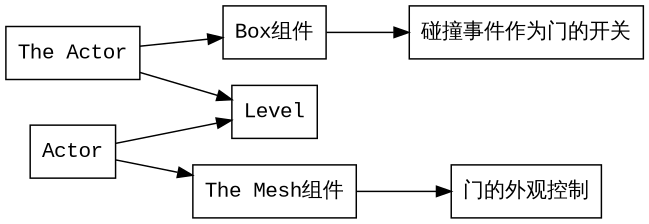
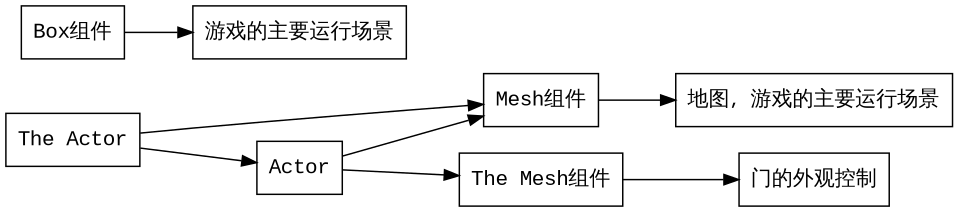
node "碰撞事件作为门的开关": label "碰撞事件作为门的开关" -> "游戏的主要运行场景"
edge "The Actor" -> "Box组件": now "The Actor" -> "Actor"
node "地图，游戏的主要运行场景": added
node "Level": label "Level" -> "Mesh组件"
